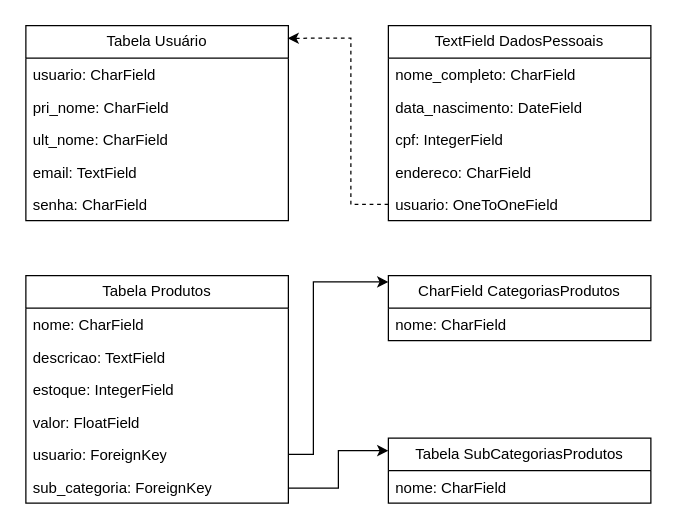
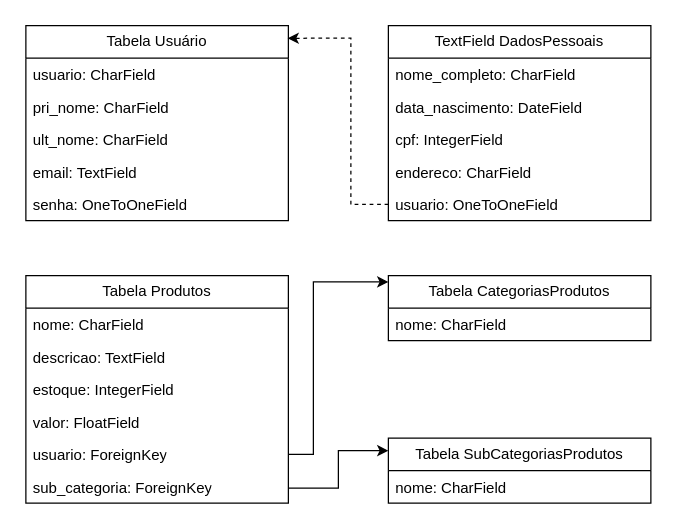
node "senha: CharField": label "senha: CharField" -> "senha: OneToOneField"
node "CharField CategoriasProdutos": label "CharField CategoriasProdutos" -> "Tabela CategoriasProdutos"
